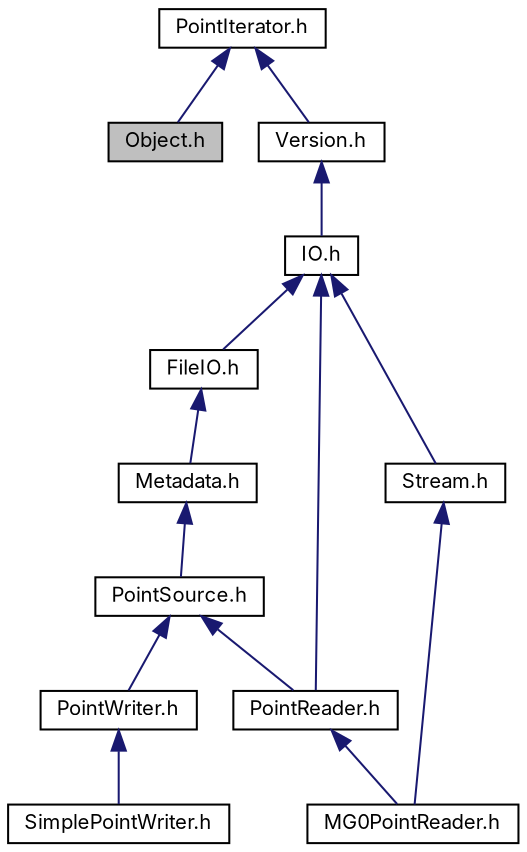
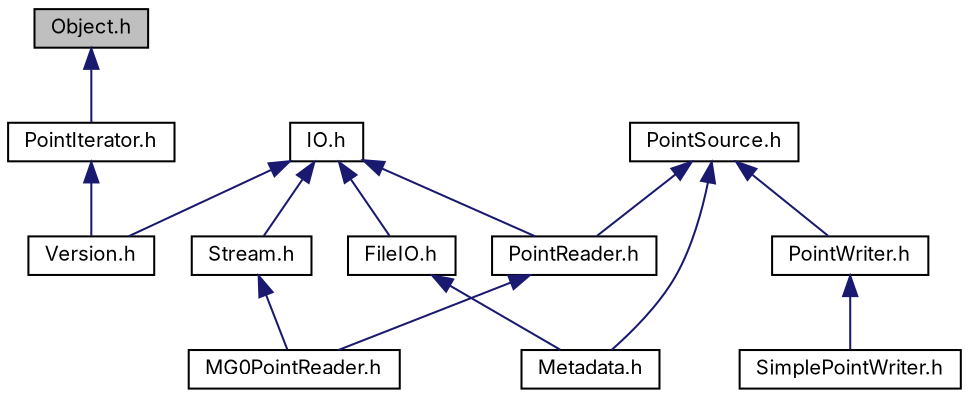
edge "Object.h" -> "PointIterator.h": reversed
edge "IO.h" -> "Version.h": reversed
edge "PointSource.h" -> "Metadata.h": reversed
